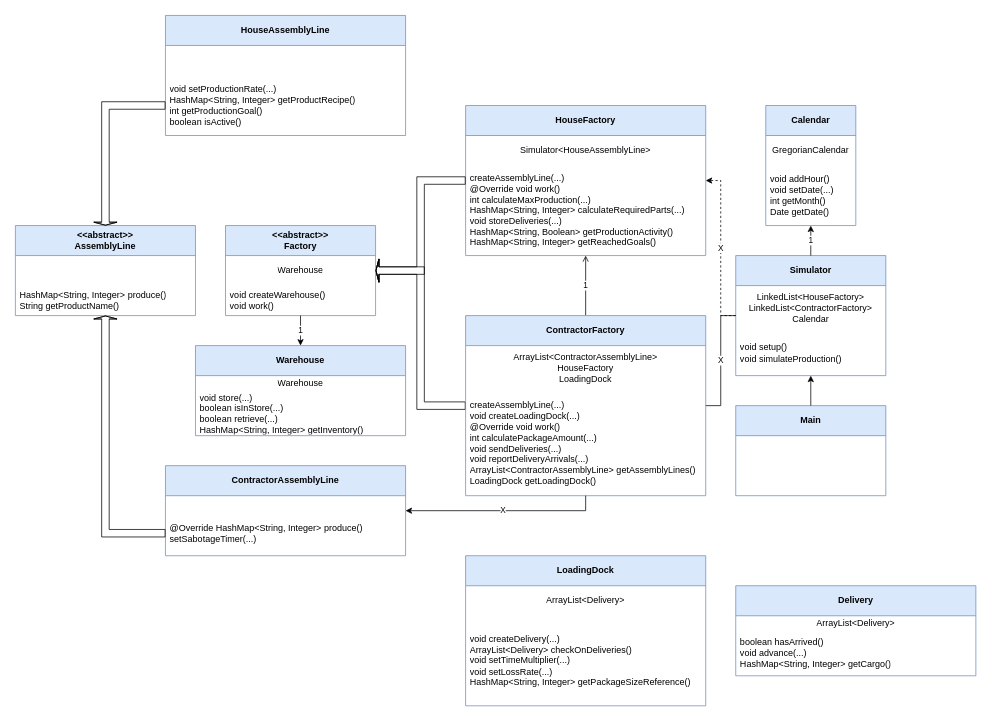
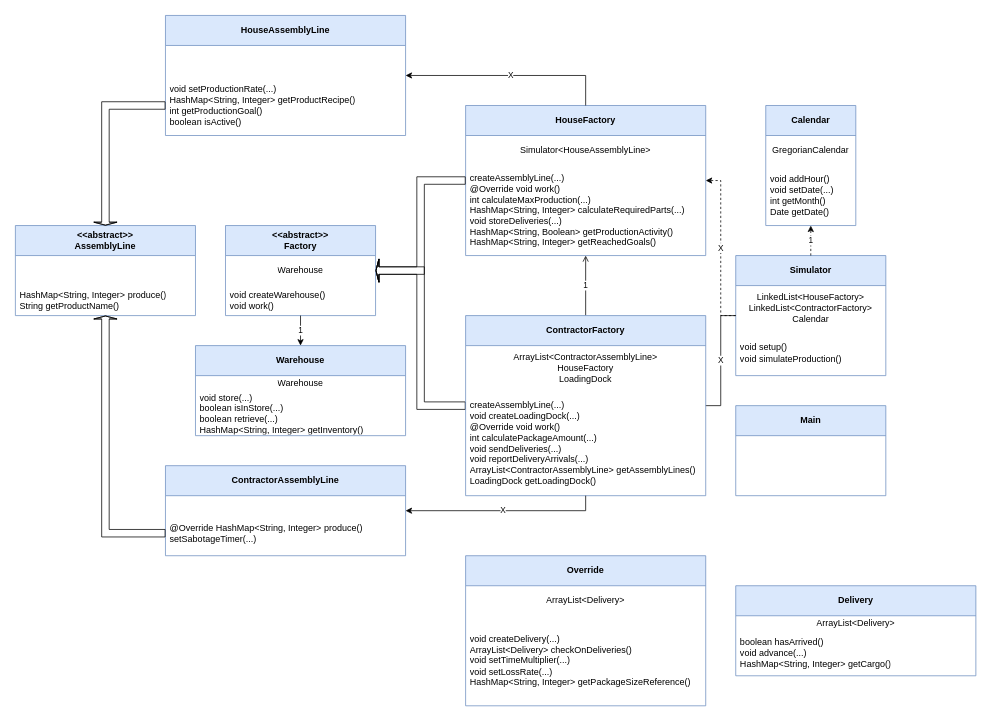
edge "HouseFactory" -> "HouseAssemblyLine": added, label "X"
edge "Simulator" -> "Calendar": style solid -> dashed
edge "Main" -> "void setup() void simulateProduction()": removed
node "LoadingDock": label "LoadingDock" -> "Override"
